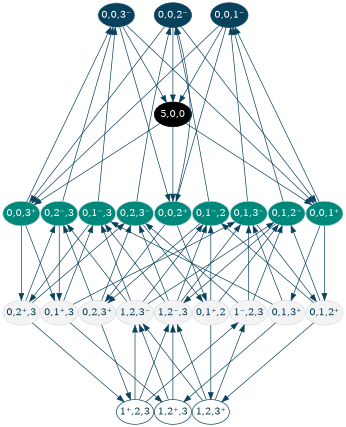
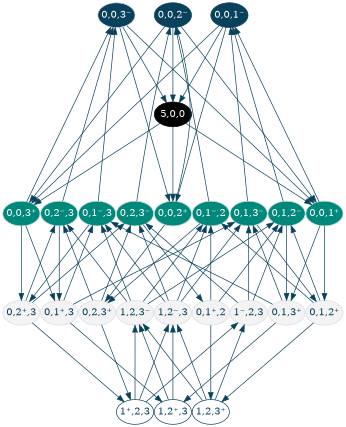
edge "0,0,2⁺" -> "0,1⁺,2": removed
edge "0,1,2⁻" -> "1,2⁻,3": now "0,1,2⁻" -> "0,1,3⁺"
